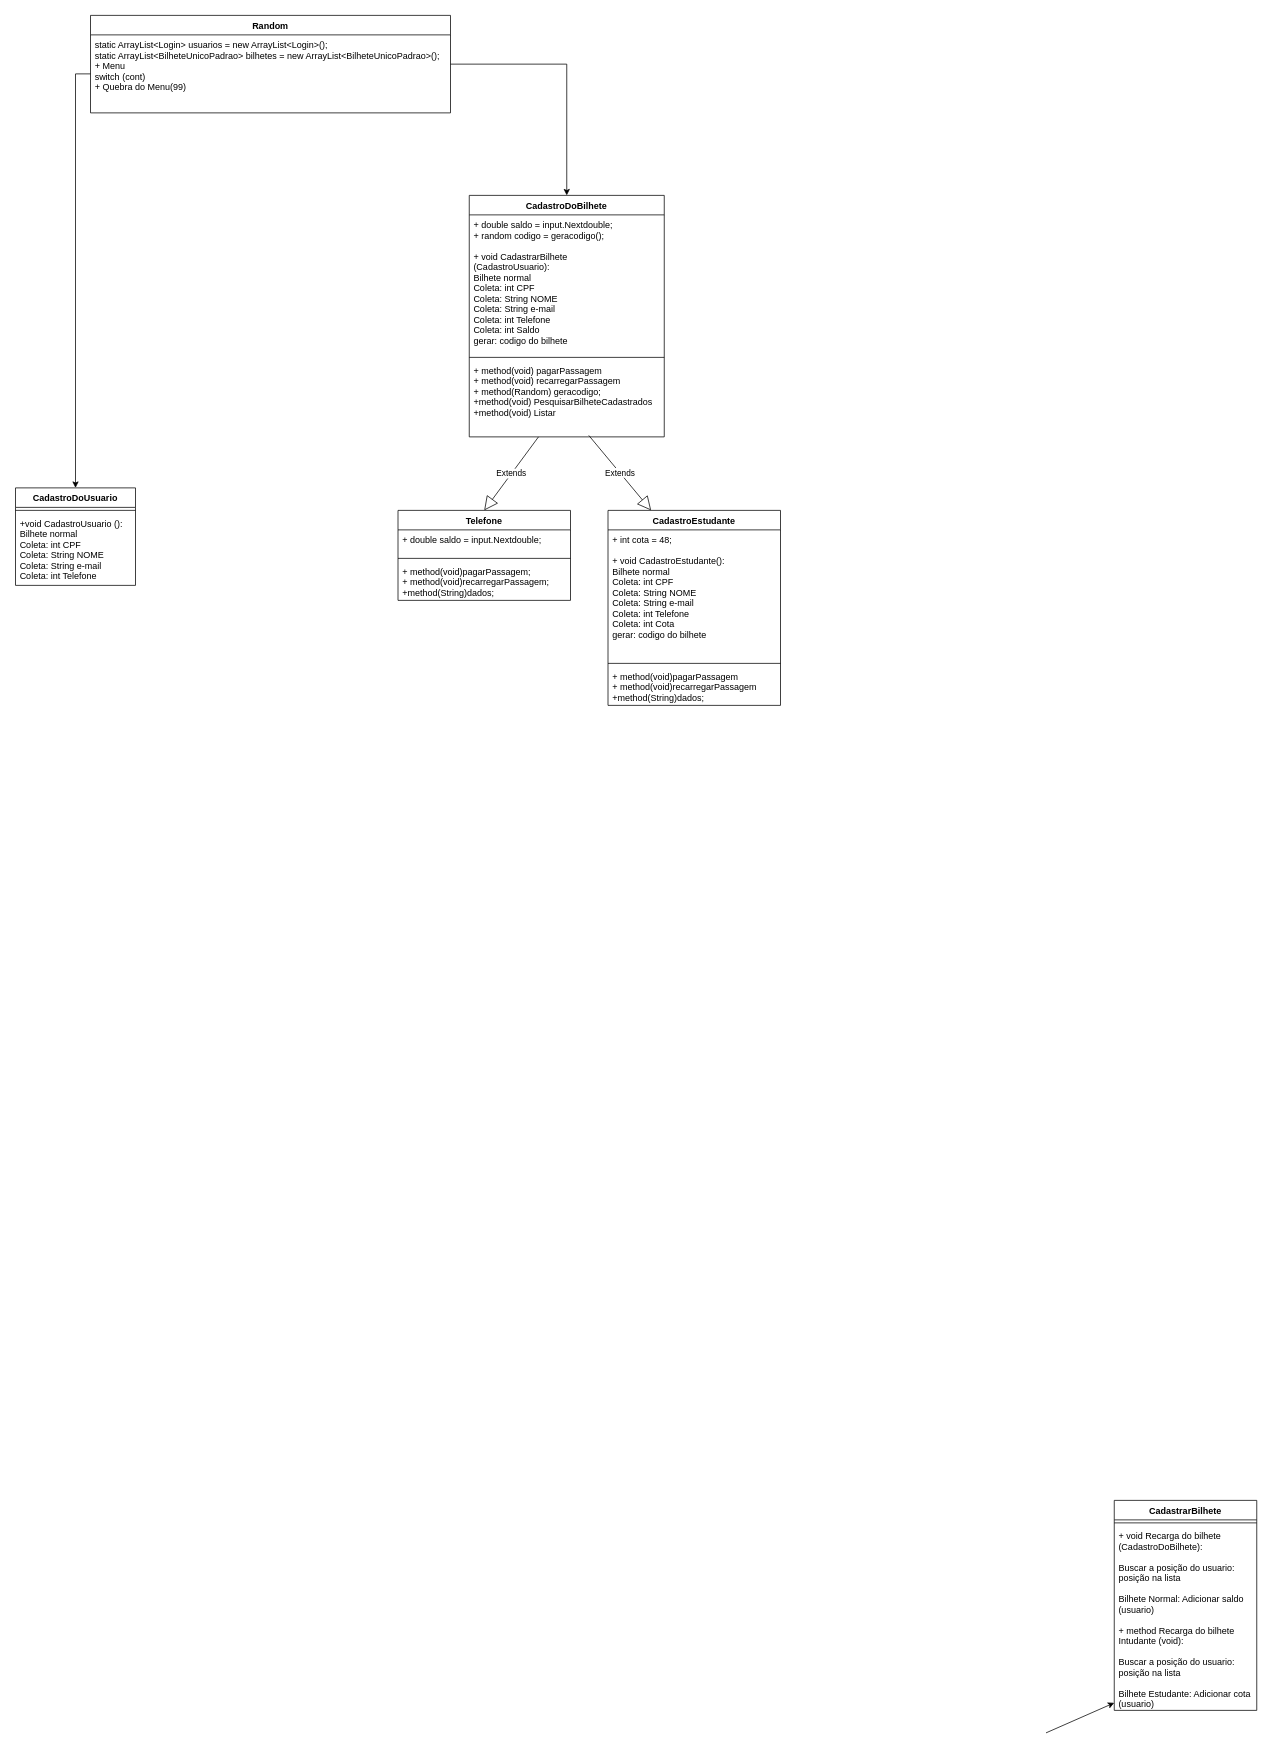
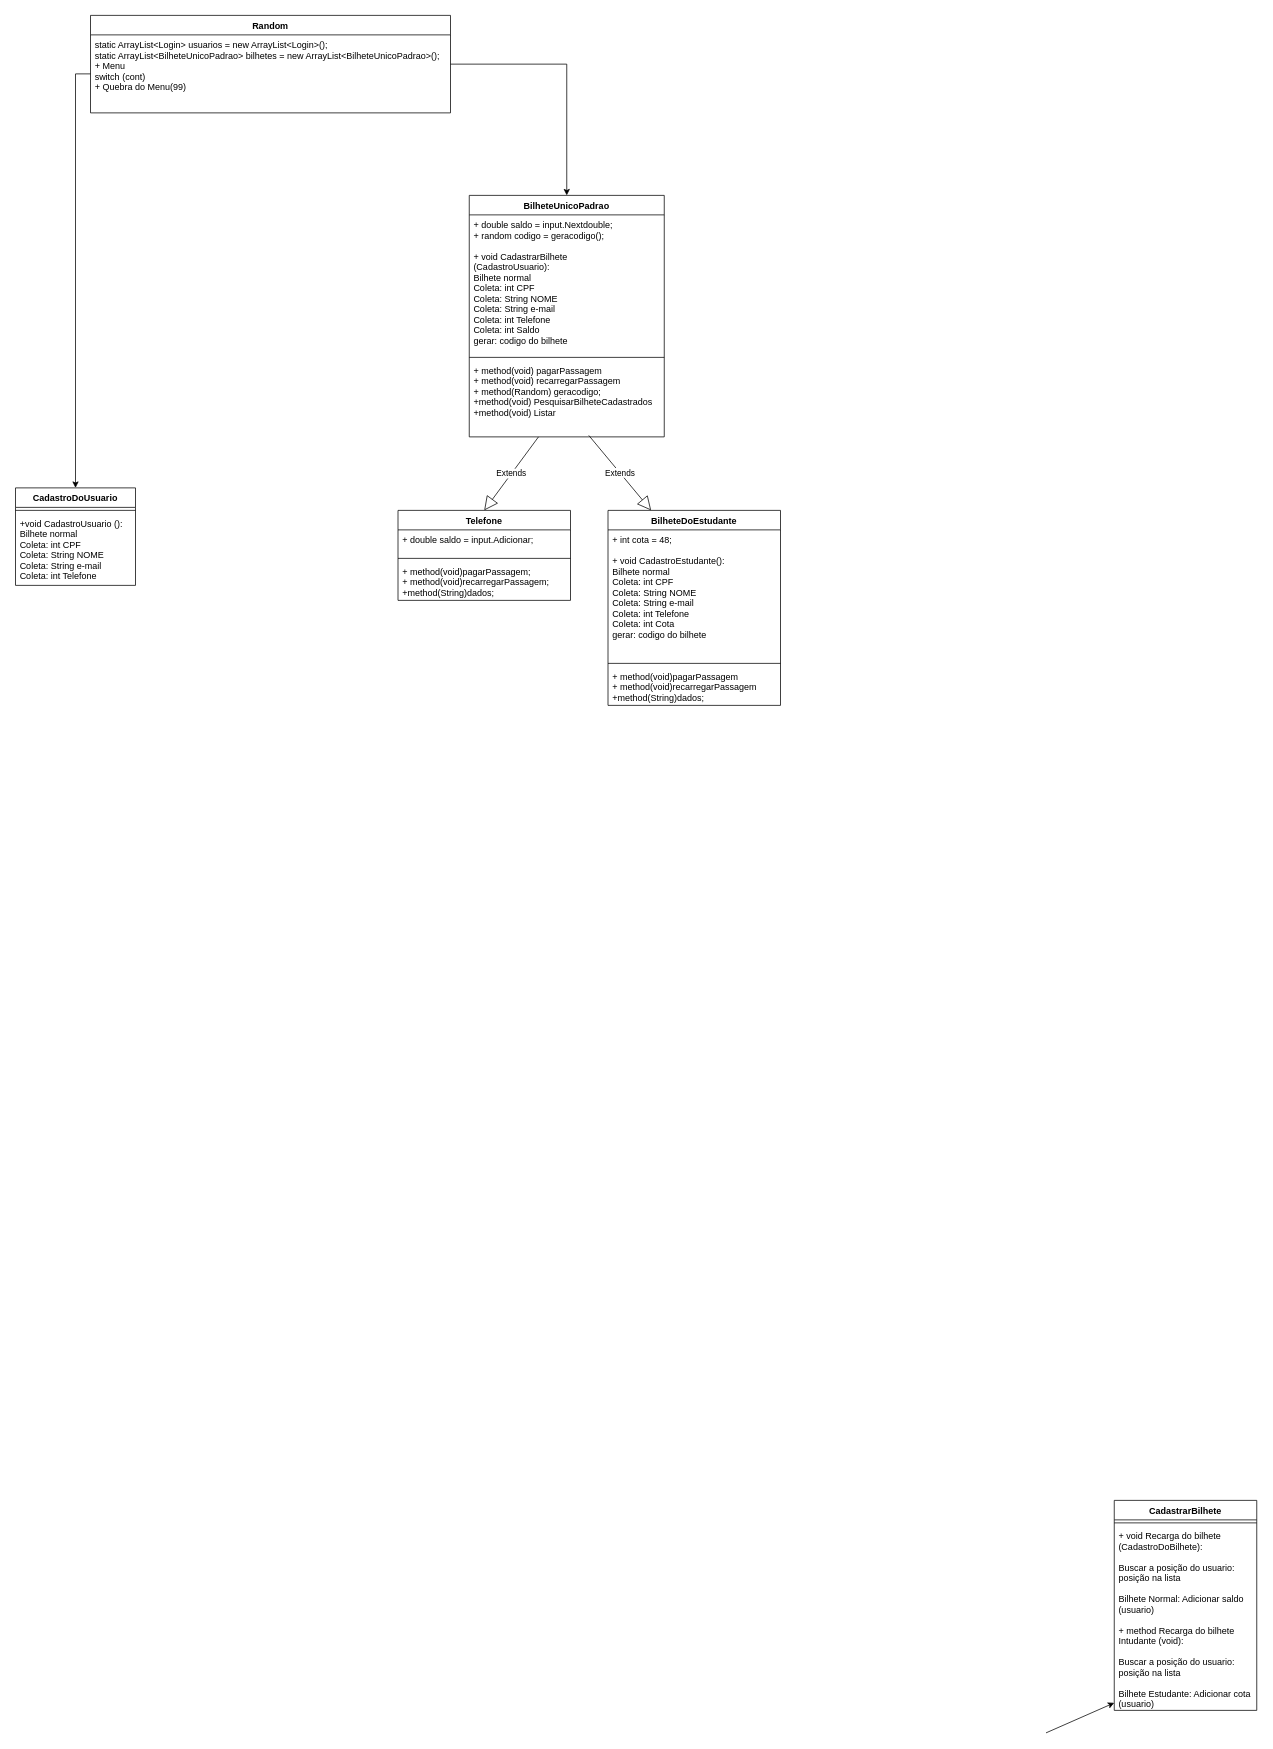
node "CadastroDoBilhete": label "CadastroDoBilhete" -> "BilheteUnicoPadrao"
node "CadastroEstudante": label "CadastroEstudante" -> "BilheteDoEstudante"
node "+ double saldo = input.Nextdouble;": label "+ double saldo = input.Nextdouble;" -> "+ double saldo = input.Adicionar;"
